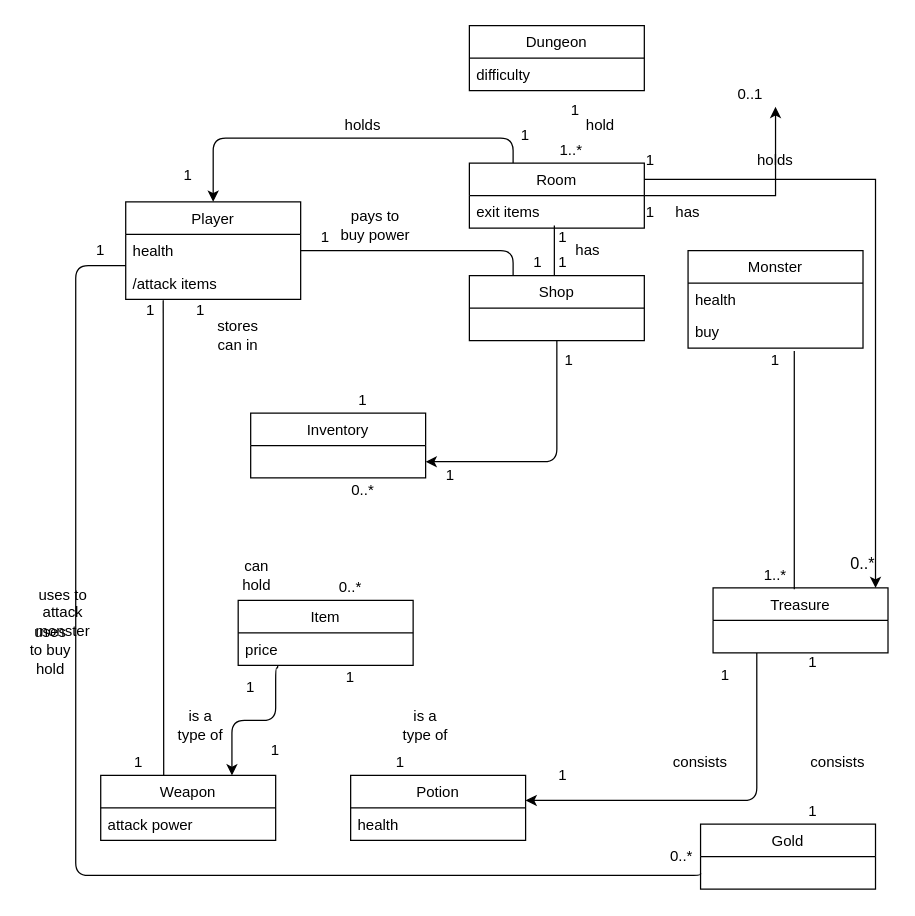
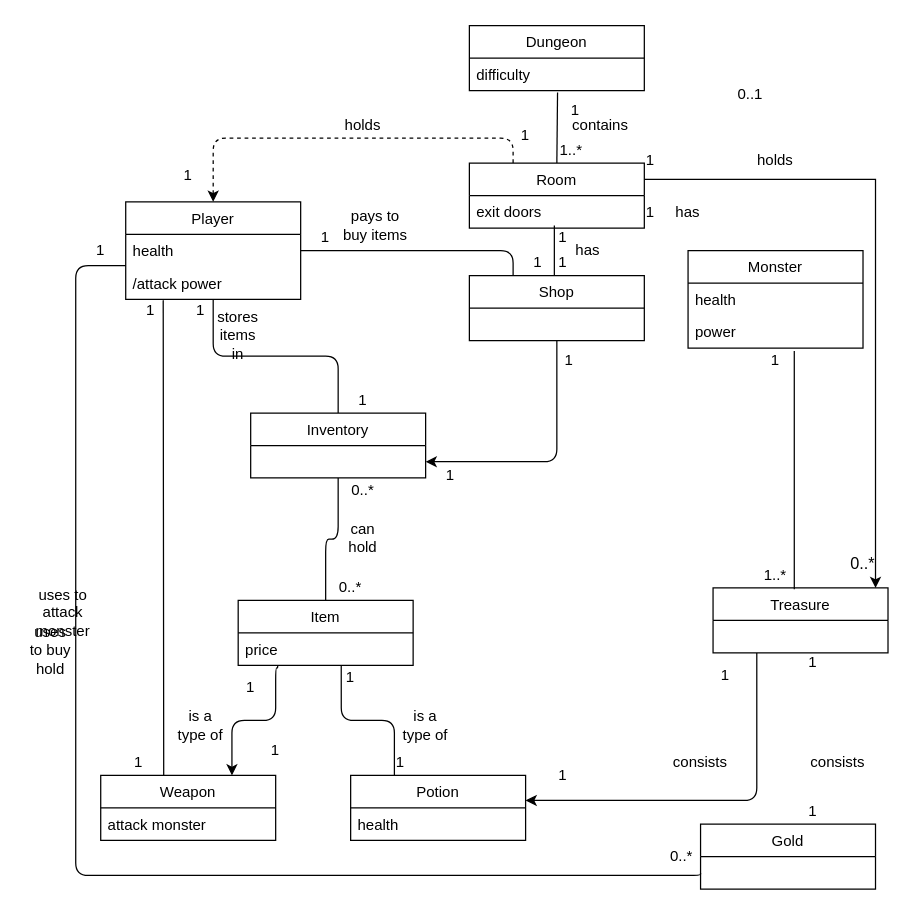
node "hold": label "hold" -> "contains"
edge "difficulty" -- "Room": added
edge "Room" -> "Player": style solid -> dashed
edge "Room" -> "0..1": removed
node "exit items": label "exit items" -> "exit doors"
node "pays to buy power": label "pays to buy power" -> "pays to buy items"
node "/attack items": label "/attack items" -> "/attack power"
node "buy": label "buy" -> "power"
node "stores can in": label "stores can in" -> "stores items in"
edge "Player" -- "Inventory": added
edge "Inventory" -- "Item": added
node "can hold": moved (257, 576) -> (363, 538)
edge "price" -- "Potion": added
node "attack power": label "attack power" -> "attack monster"
